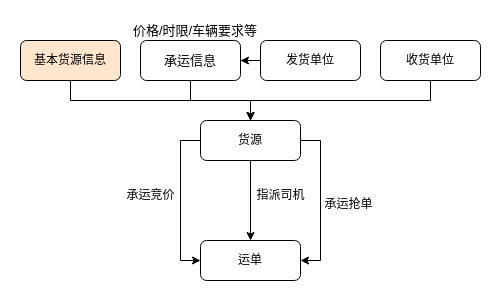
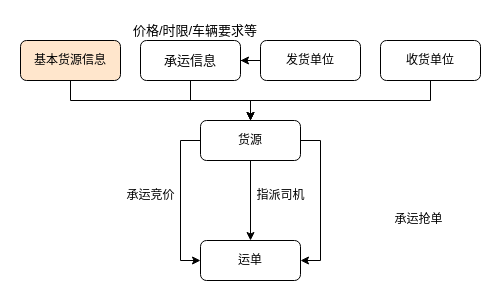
node "承运抢单": moved (349, 205) -> (419, 220)
